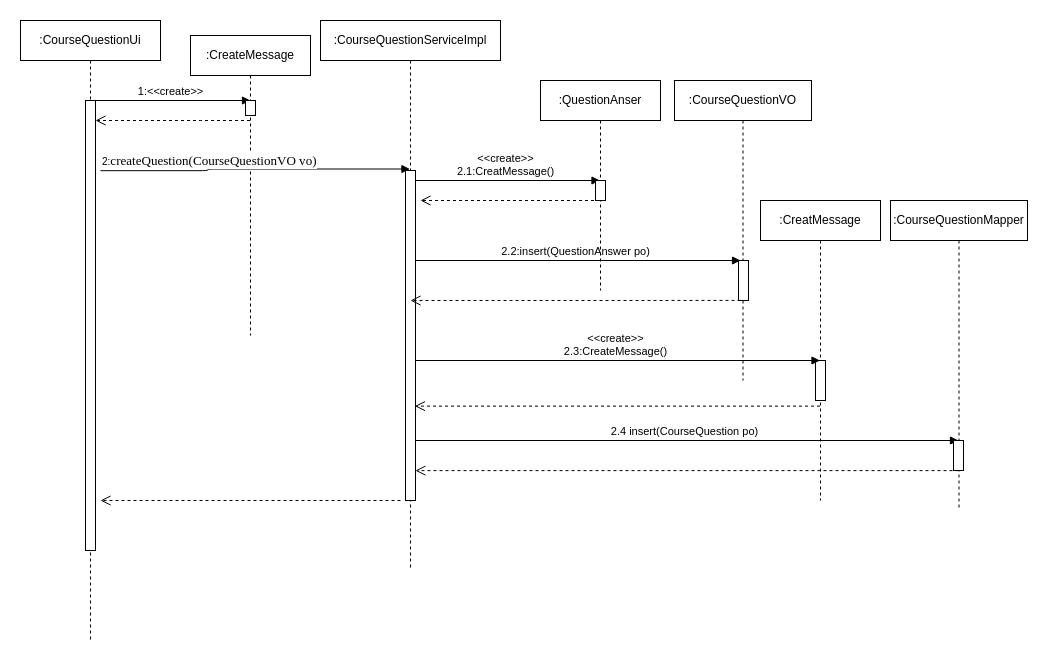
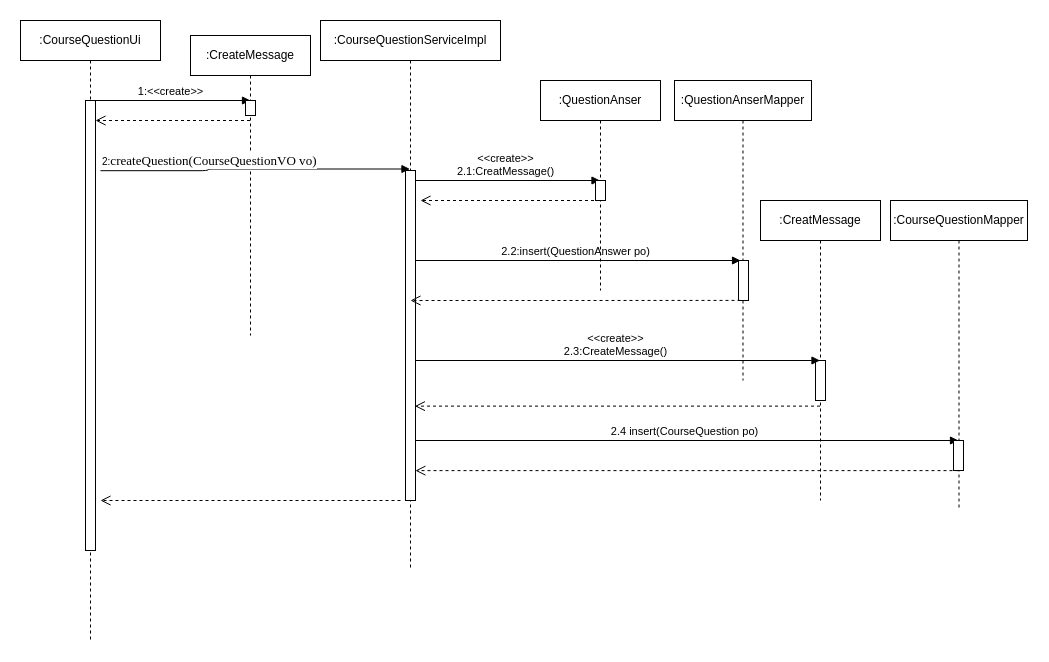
node ":CourseQuestionVO": label ":CourseQuestionVO" -> ":QuestionAnserMapper"
